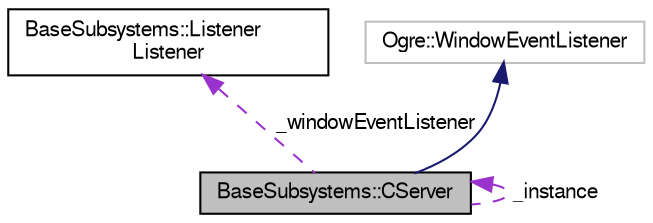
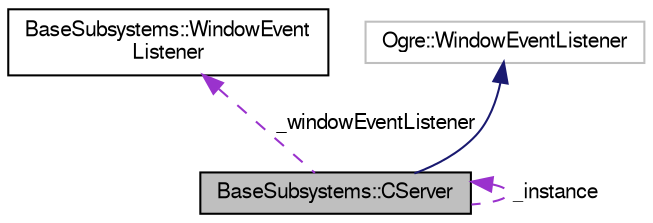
node "BaseSubsystems::Listener Listener": label "BaseSubsystems::Listener Listener" -> "BaseSubsystems::WindowEvent Listener"
